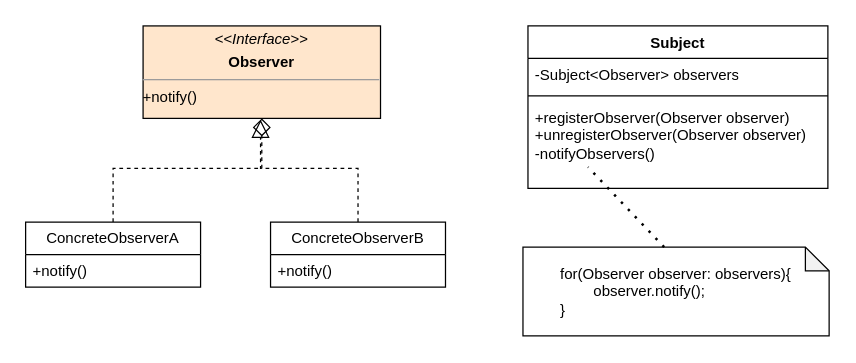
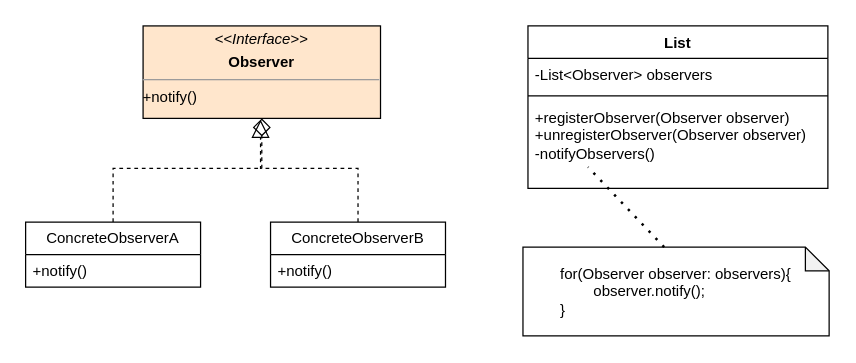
node "Subject": label "Subject" -> "List"
node "-Subject<Observer> observers": label "-Subject<Observer> observers" -> "-List<Observer> observers"
